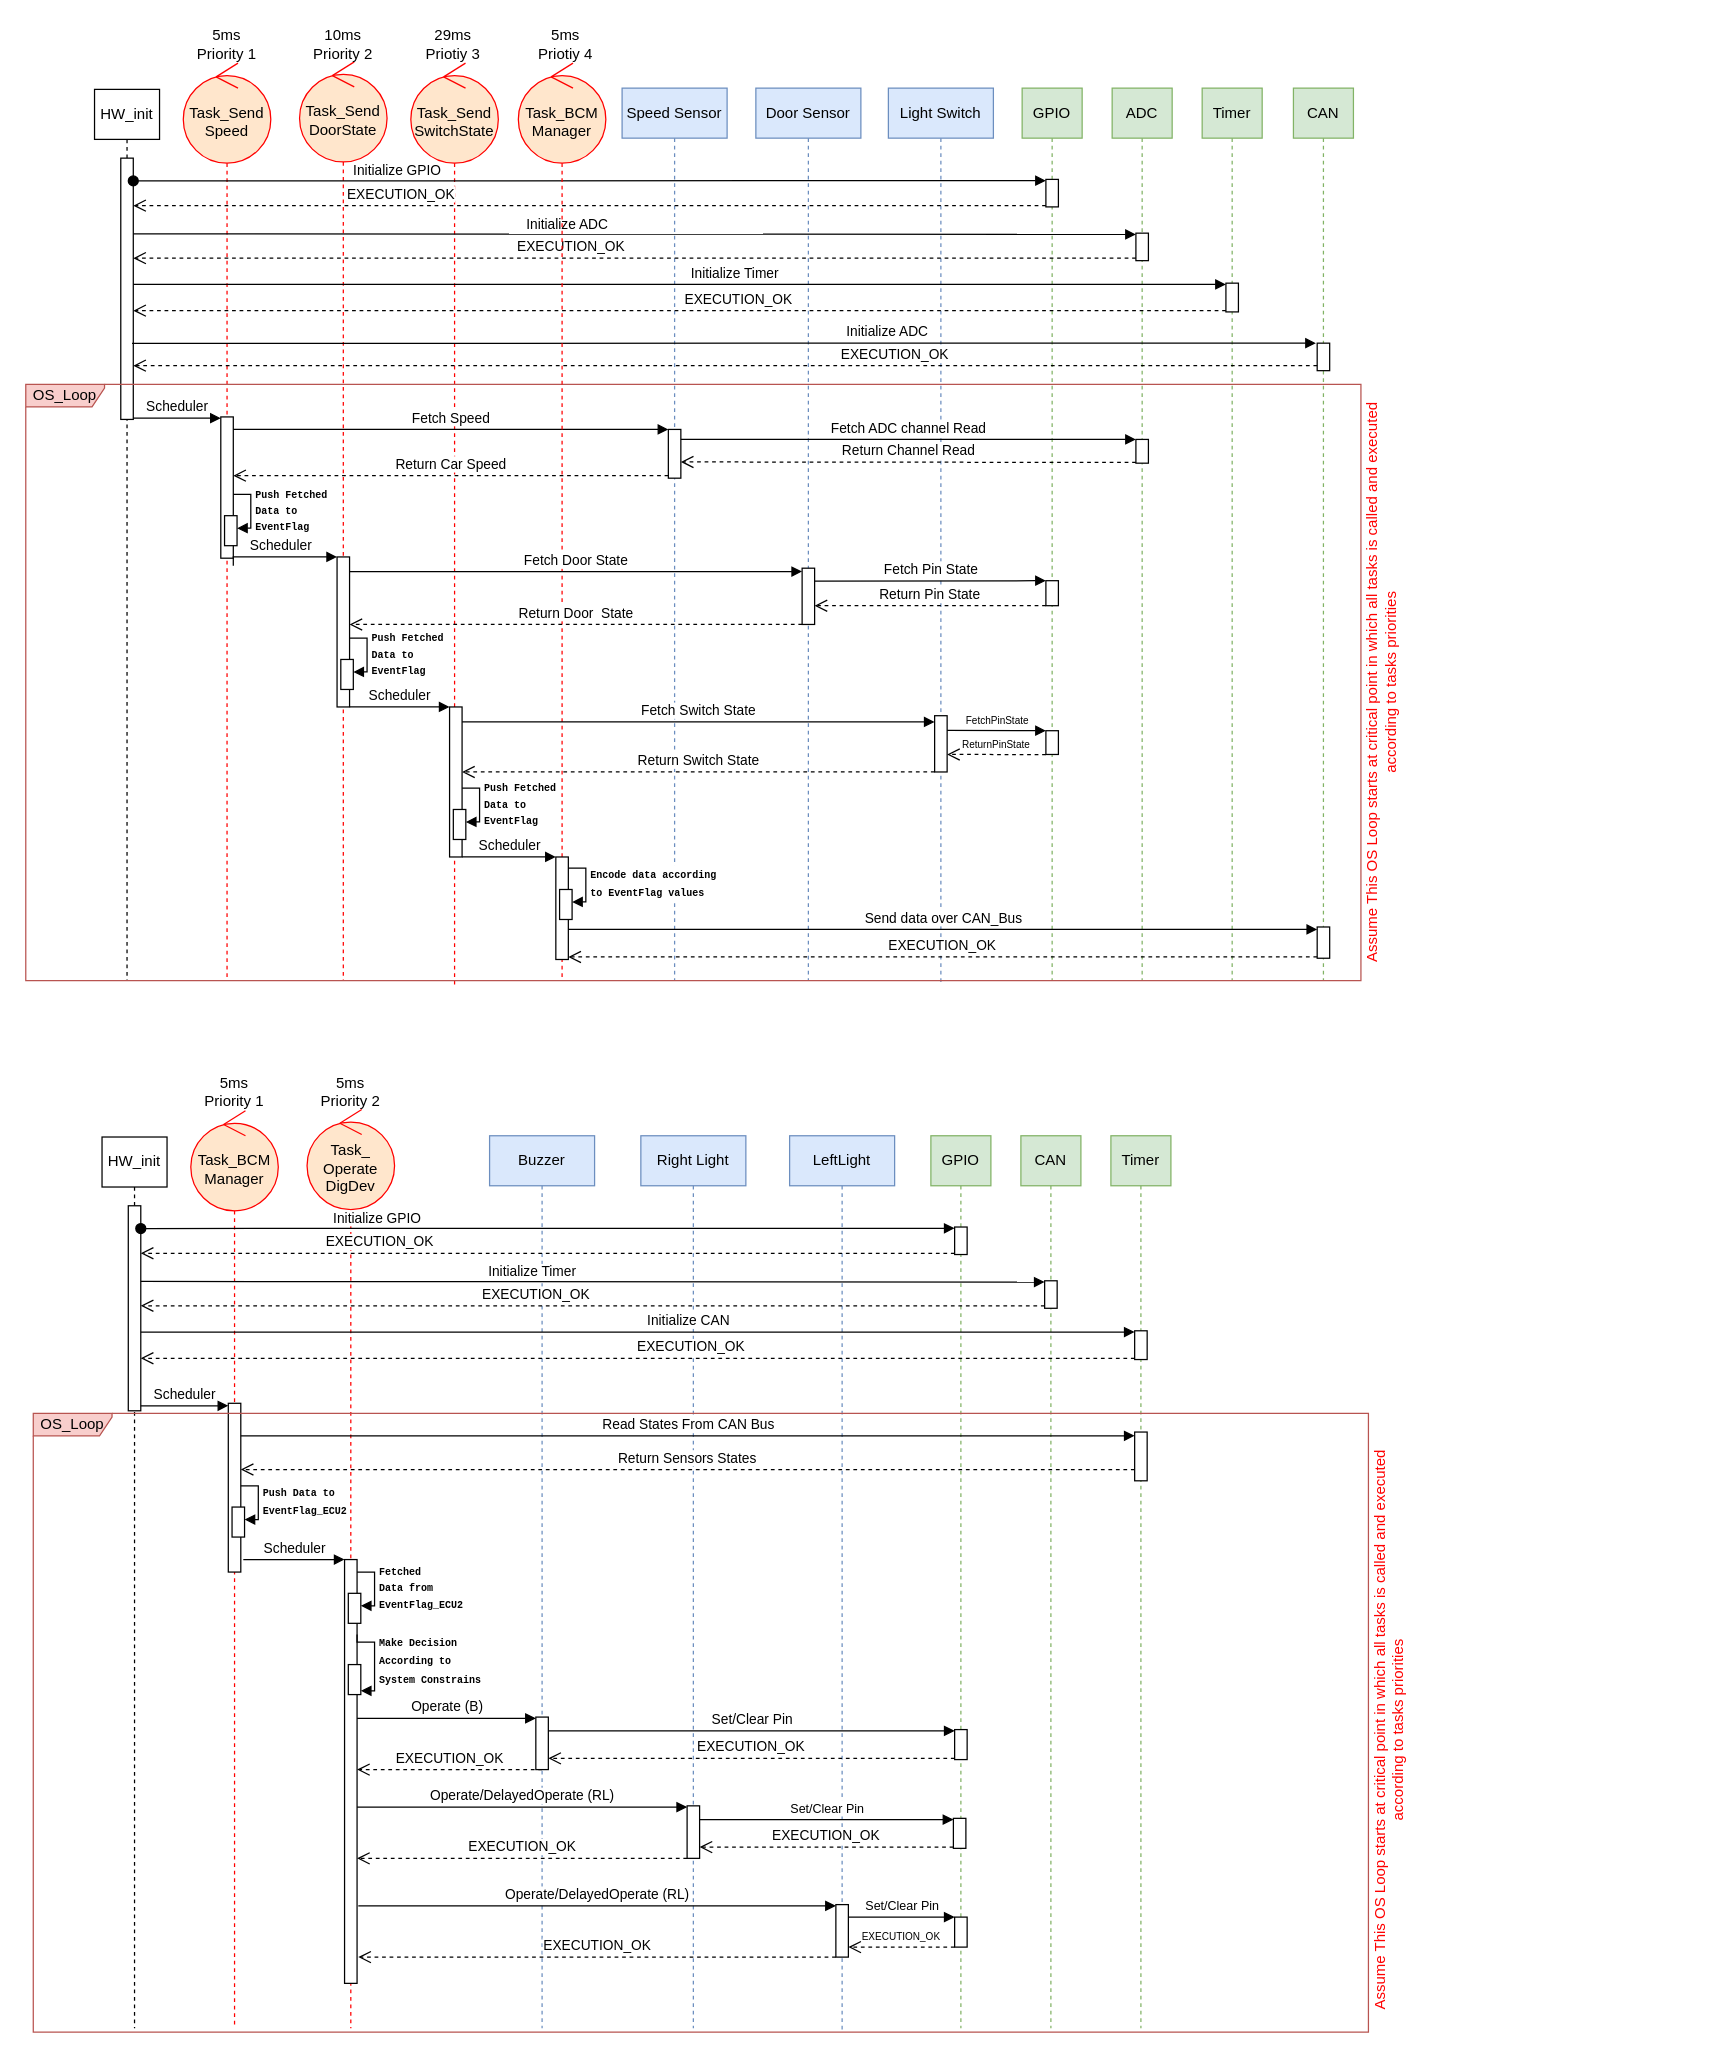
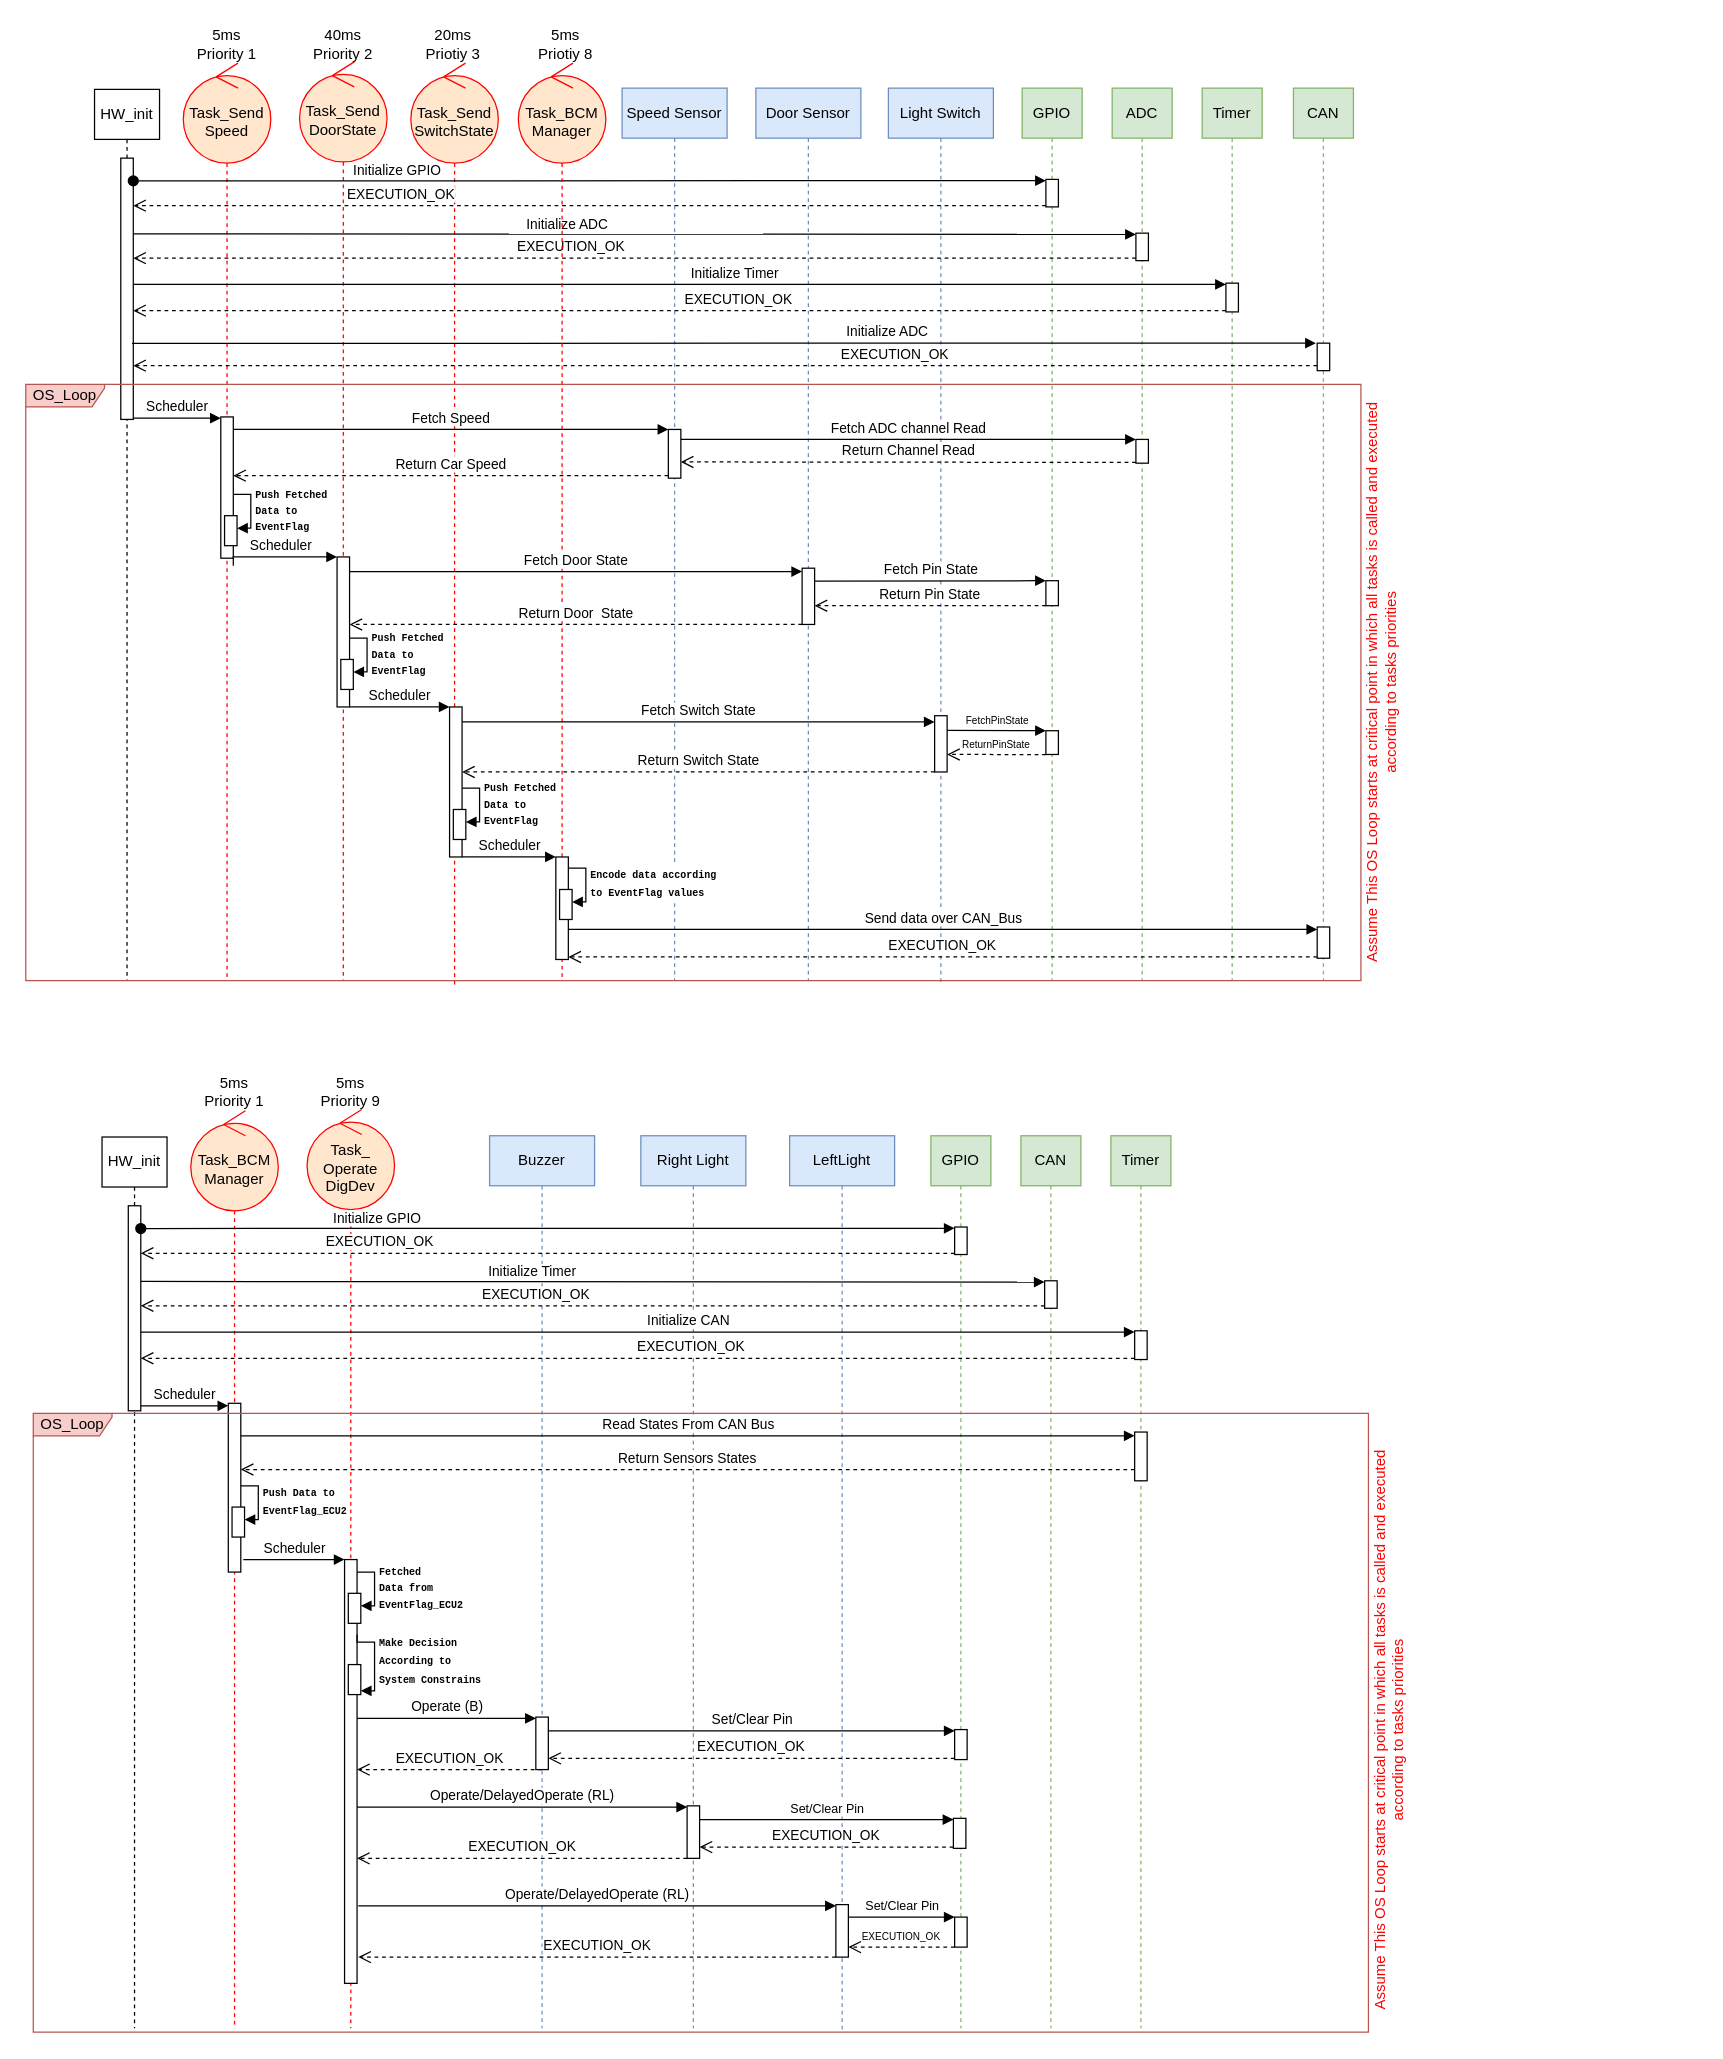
node "10ms Priority 2": label "10ms Priority 2" -> "40ms Priority 2"
node "29ms Priotiy 3": label "29ms Priotiy 3" -> "20ms Priotiy 3"
node "5ms Priotiy 4": label "5ms Priotiy 4" -> "5ms Priotiy 8"
node "5ms Priority 2": label "5ms Priority 2" -> "5ms Priority 9"
